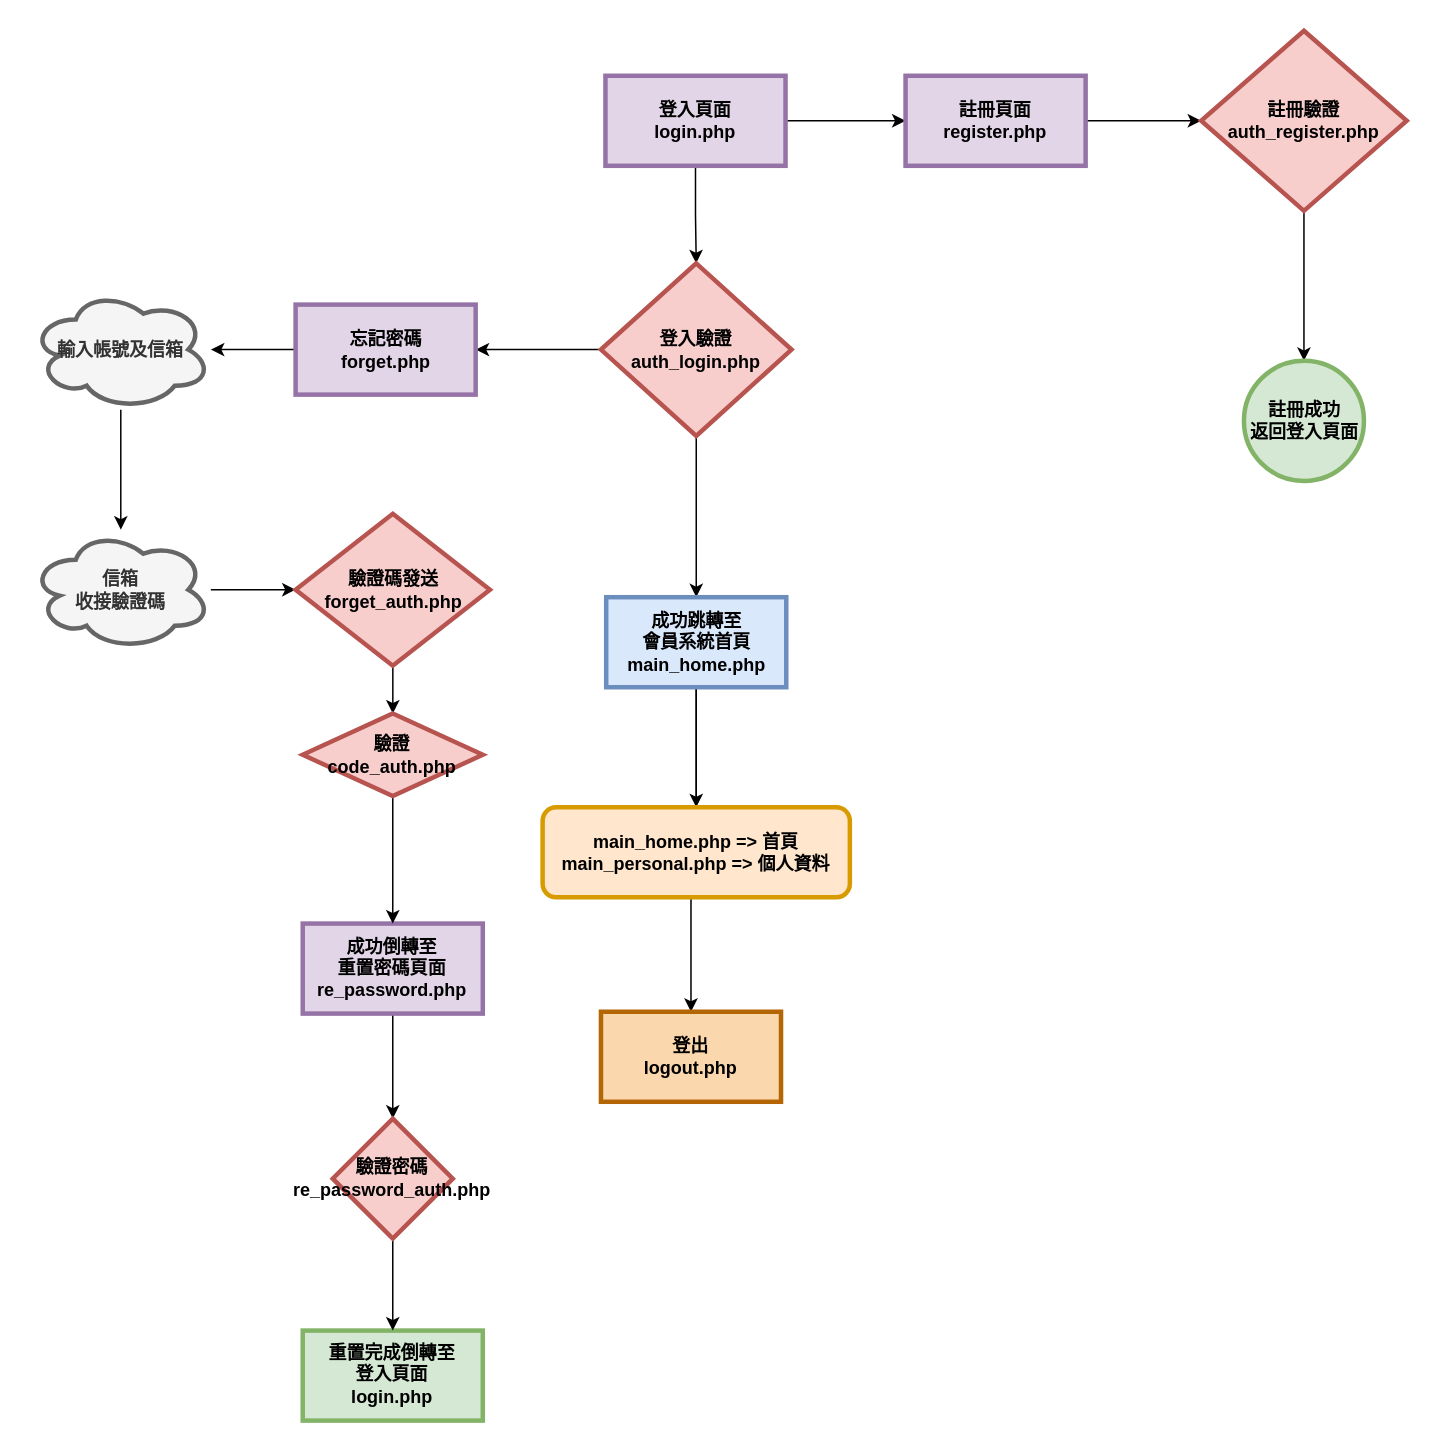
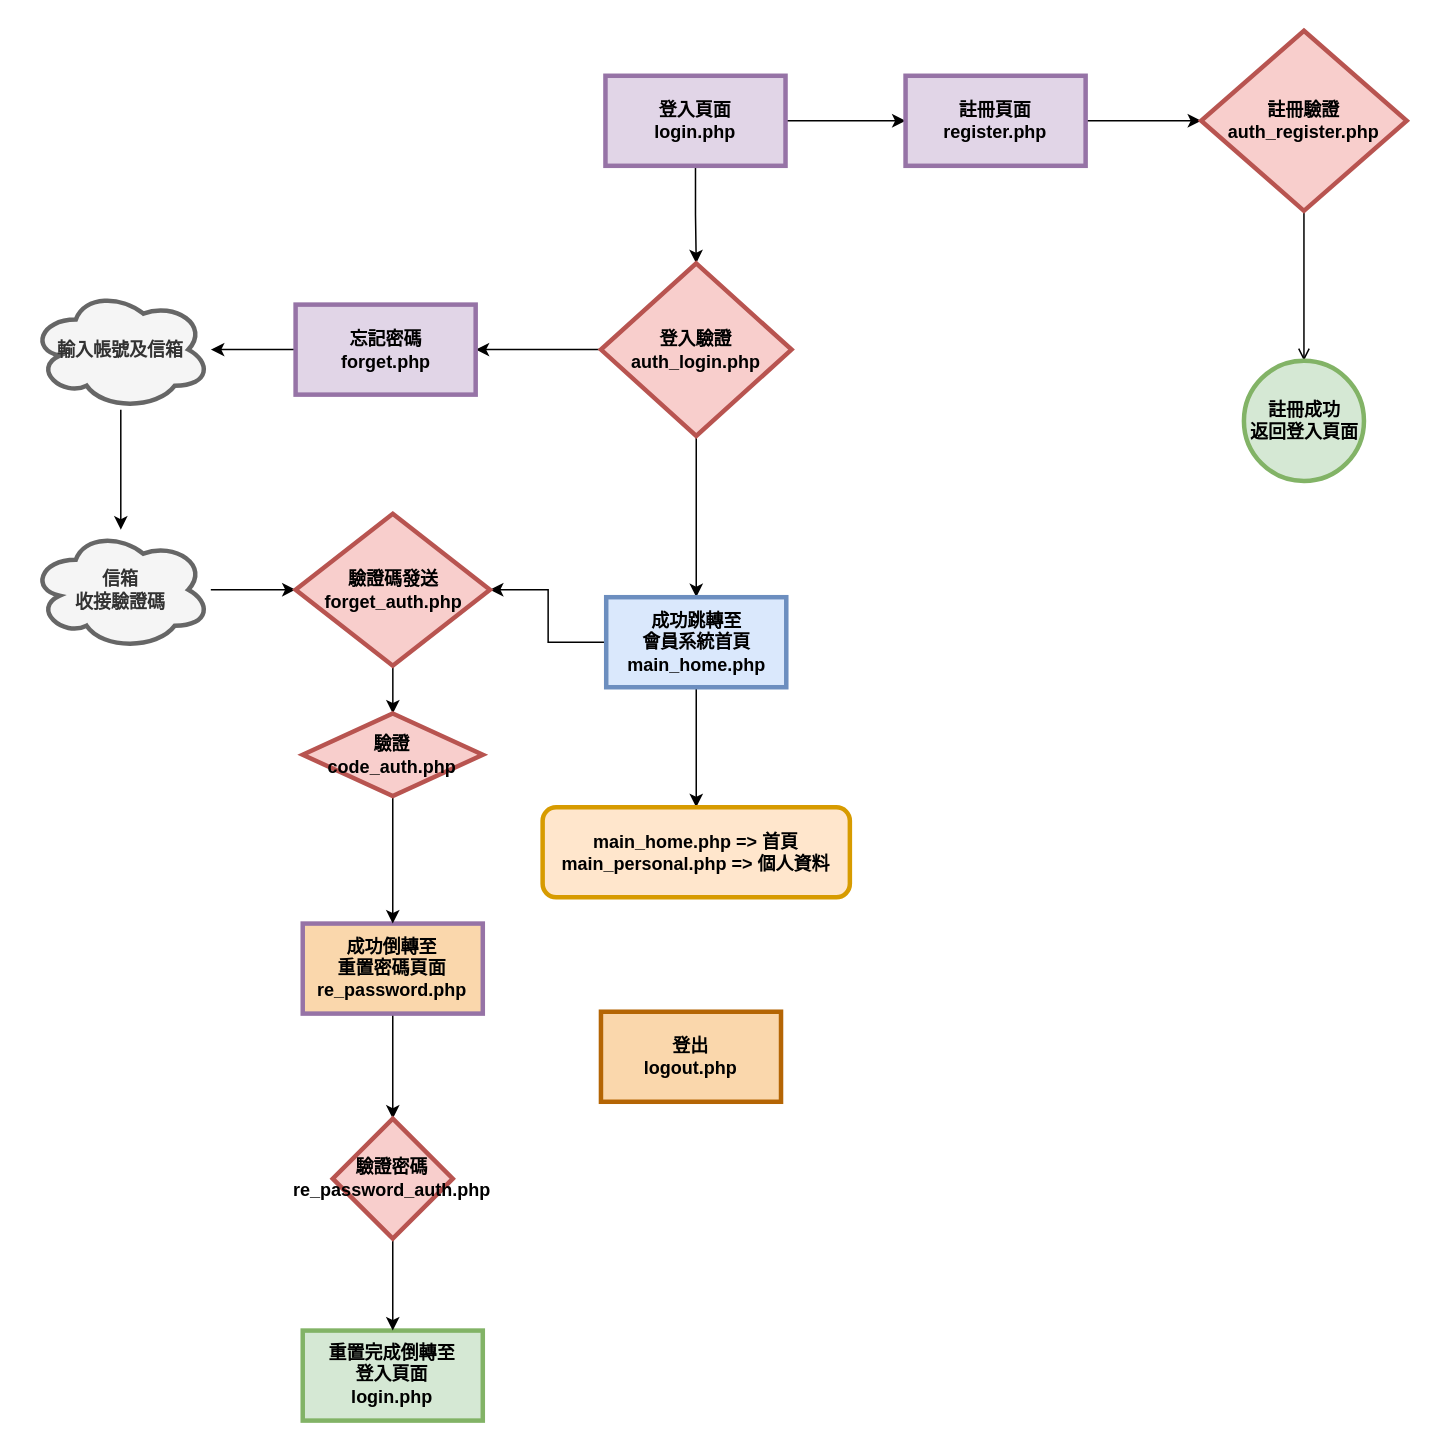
edge "註冊驗證 auth_register.php" -> "註冊成功 返回登入頁面": arrowhead classic -> open
edge "成功跳轉至 會員系統首頁 main_home.php" -> "登出 logout.php": now "成功跳轉至 會員系統首頁 main_home.php" -> "驗證碼發送 forget_auth.php"
node "成功倒轉至 重置密碼頁面 re_password.php": fillcolor #e1d5e7 -> #fad7ac
